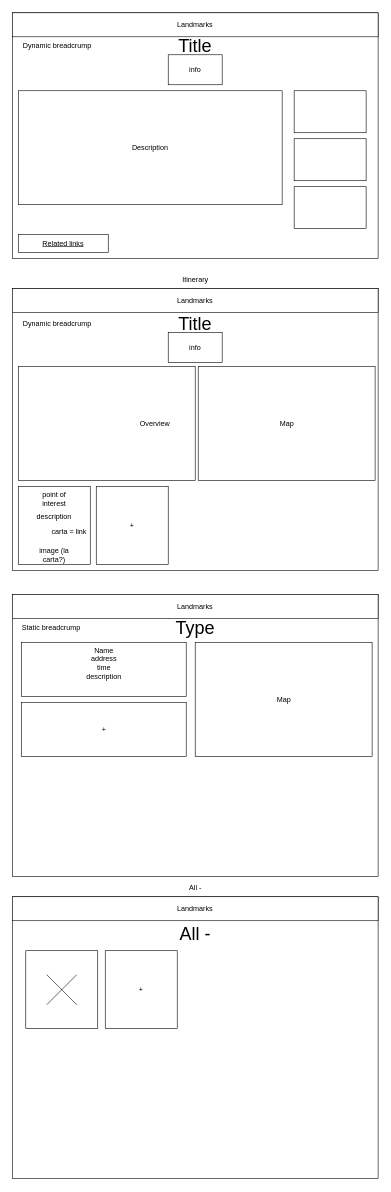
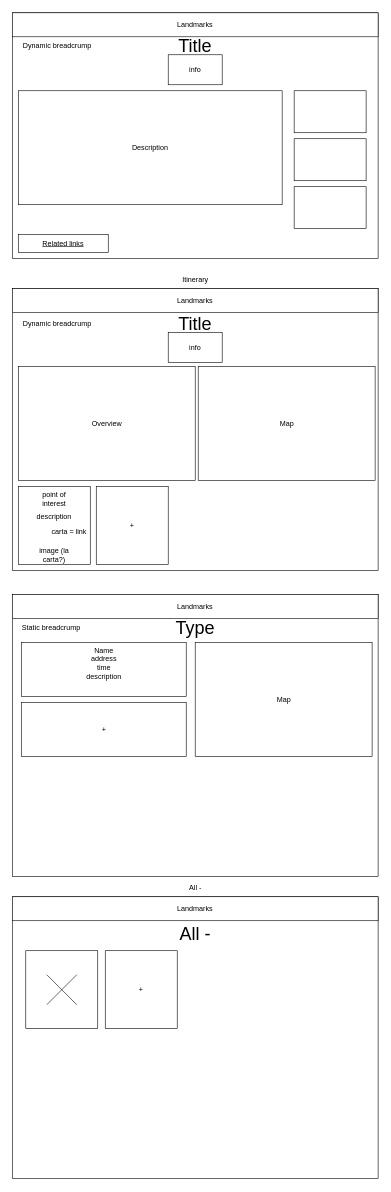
node "Overview": moved (155, 423) -> (107, 423)
